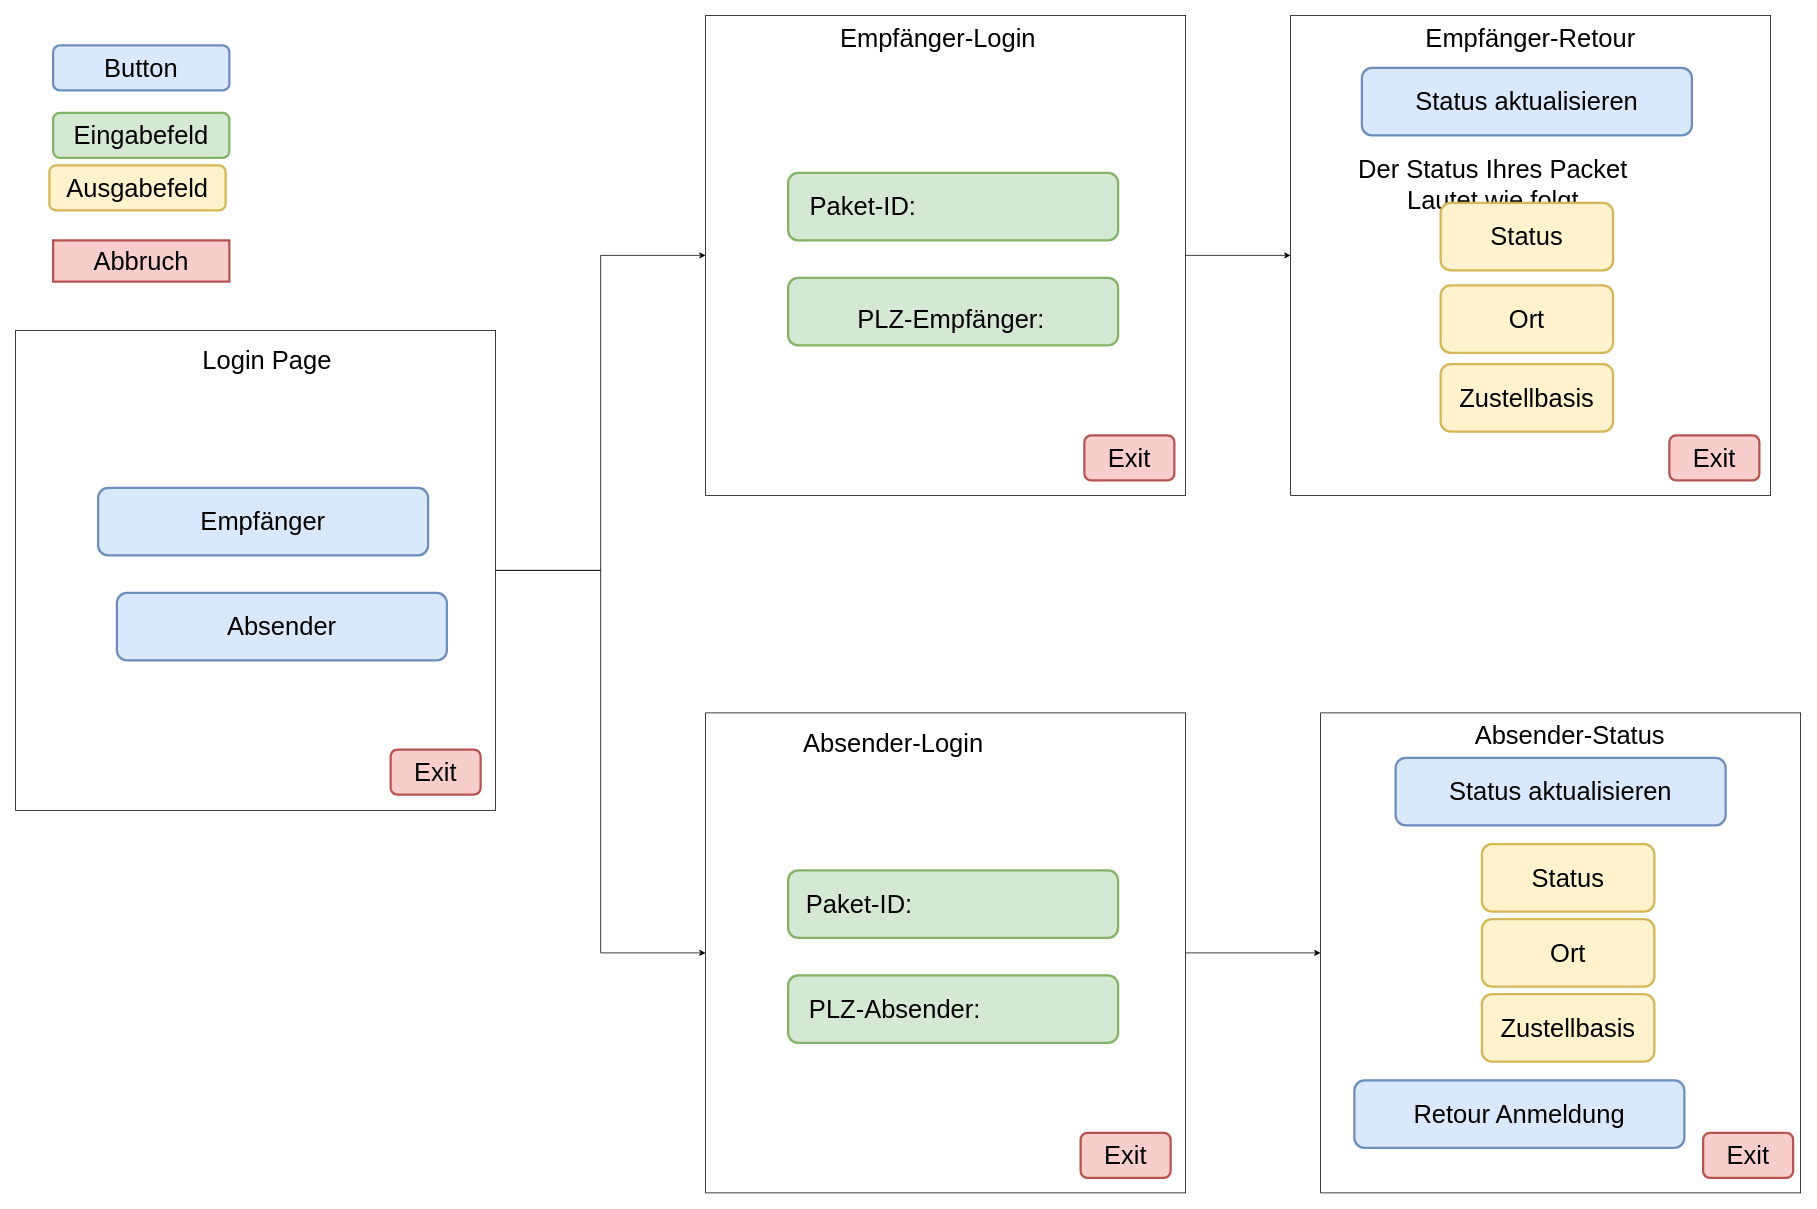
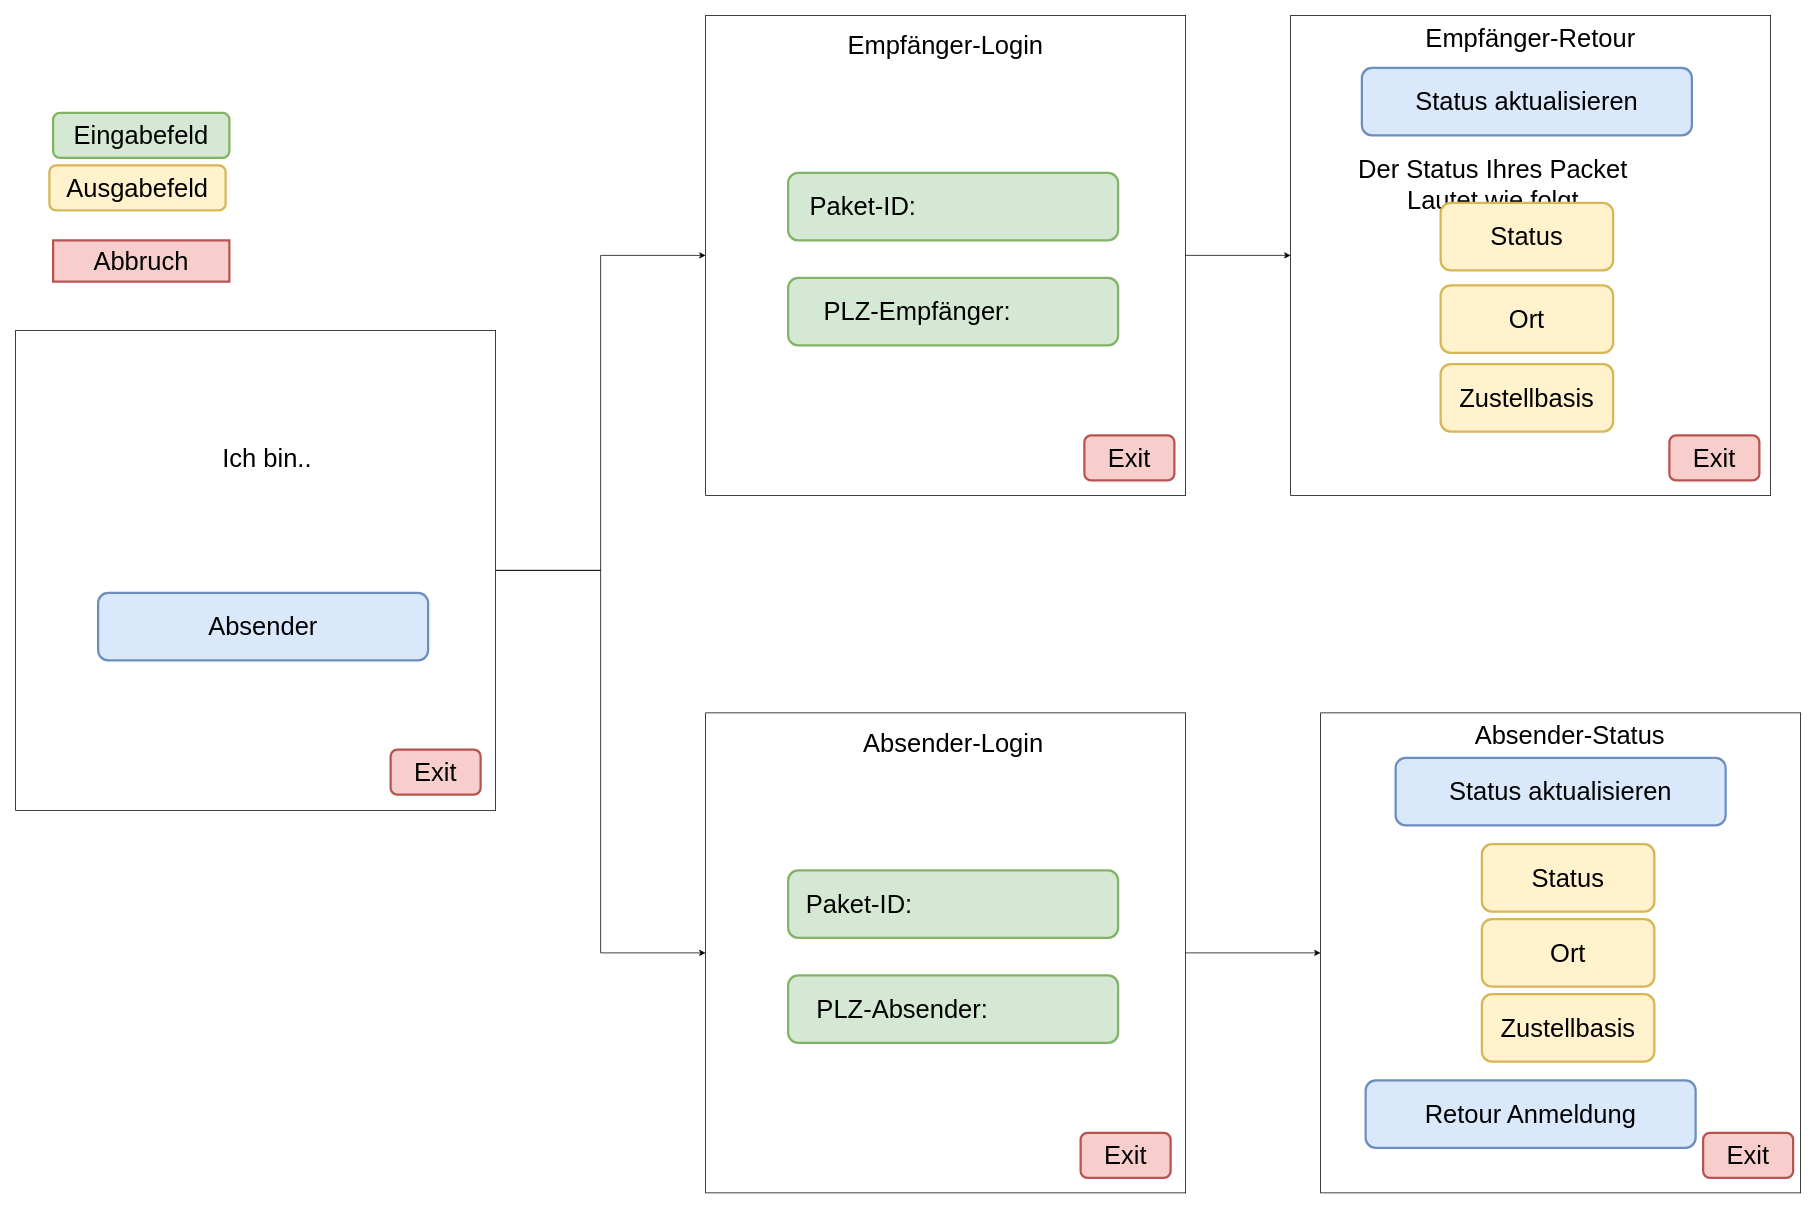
node "Empfänger-Login": moved (938, 38) -> (945, 45)
node "Button": removed
node "PLZ-Empfänger:": moved (951, 319) -> (917, 312)
node "Login Page": removed
node "Ich bin..": added
node "Empfänger": removed
node "Absender": moved (282, 627) -> (263, 627)
node "Absender-Login": moved (893, 743) -> (953, 743)
node "PLZ-Absender:": moved (895, 1009) -> (902, 1009)
node "Retour Anmeldung": moved (1519, 1114) -> (1530, 1114)
